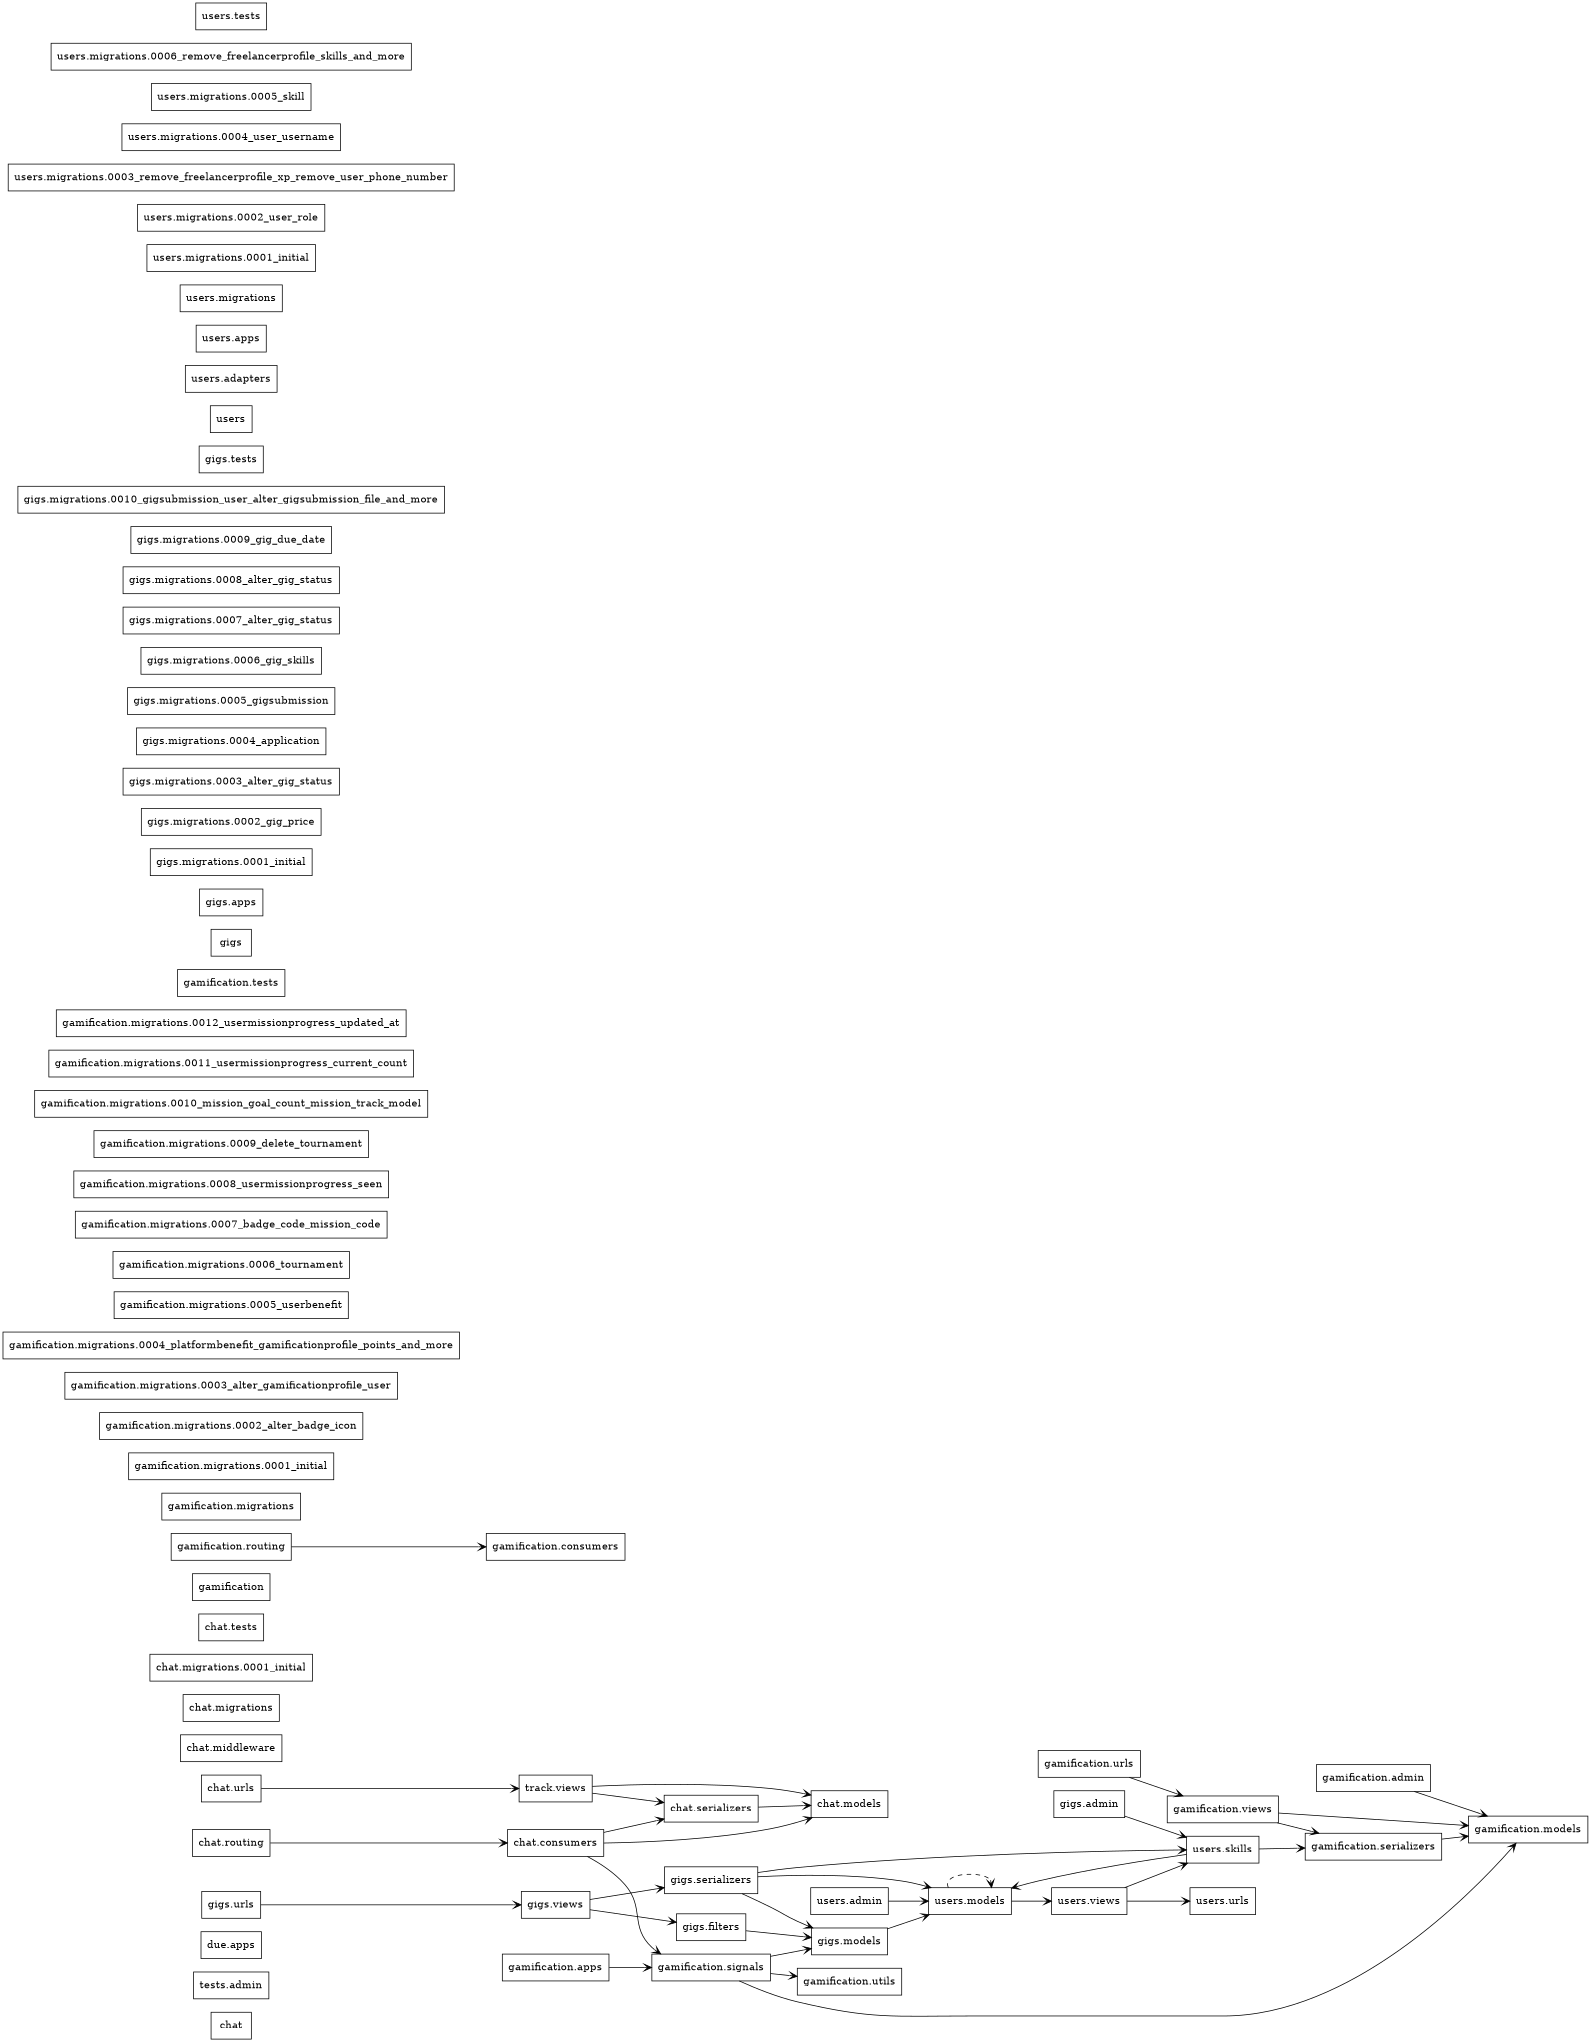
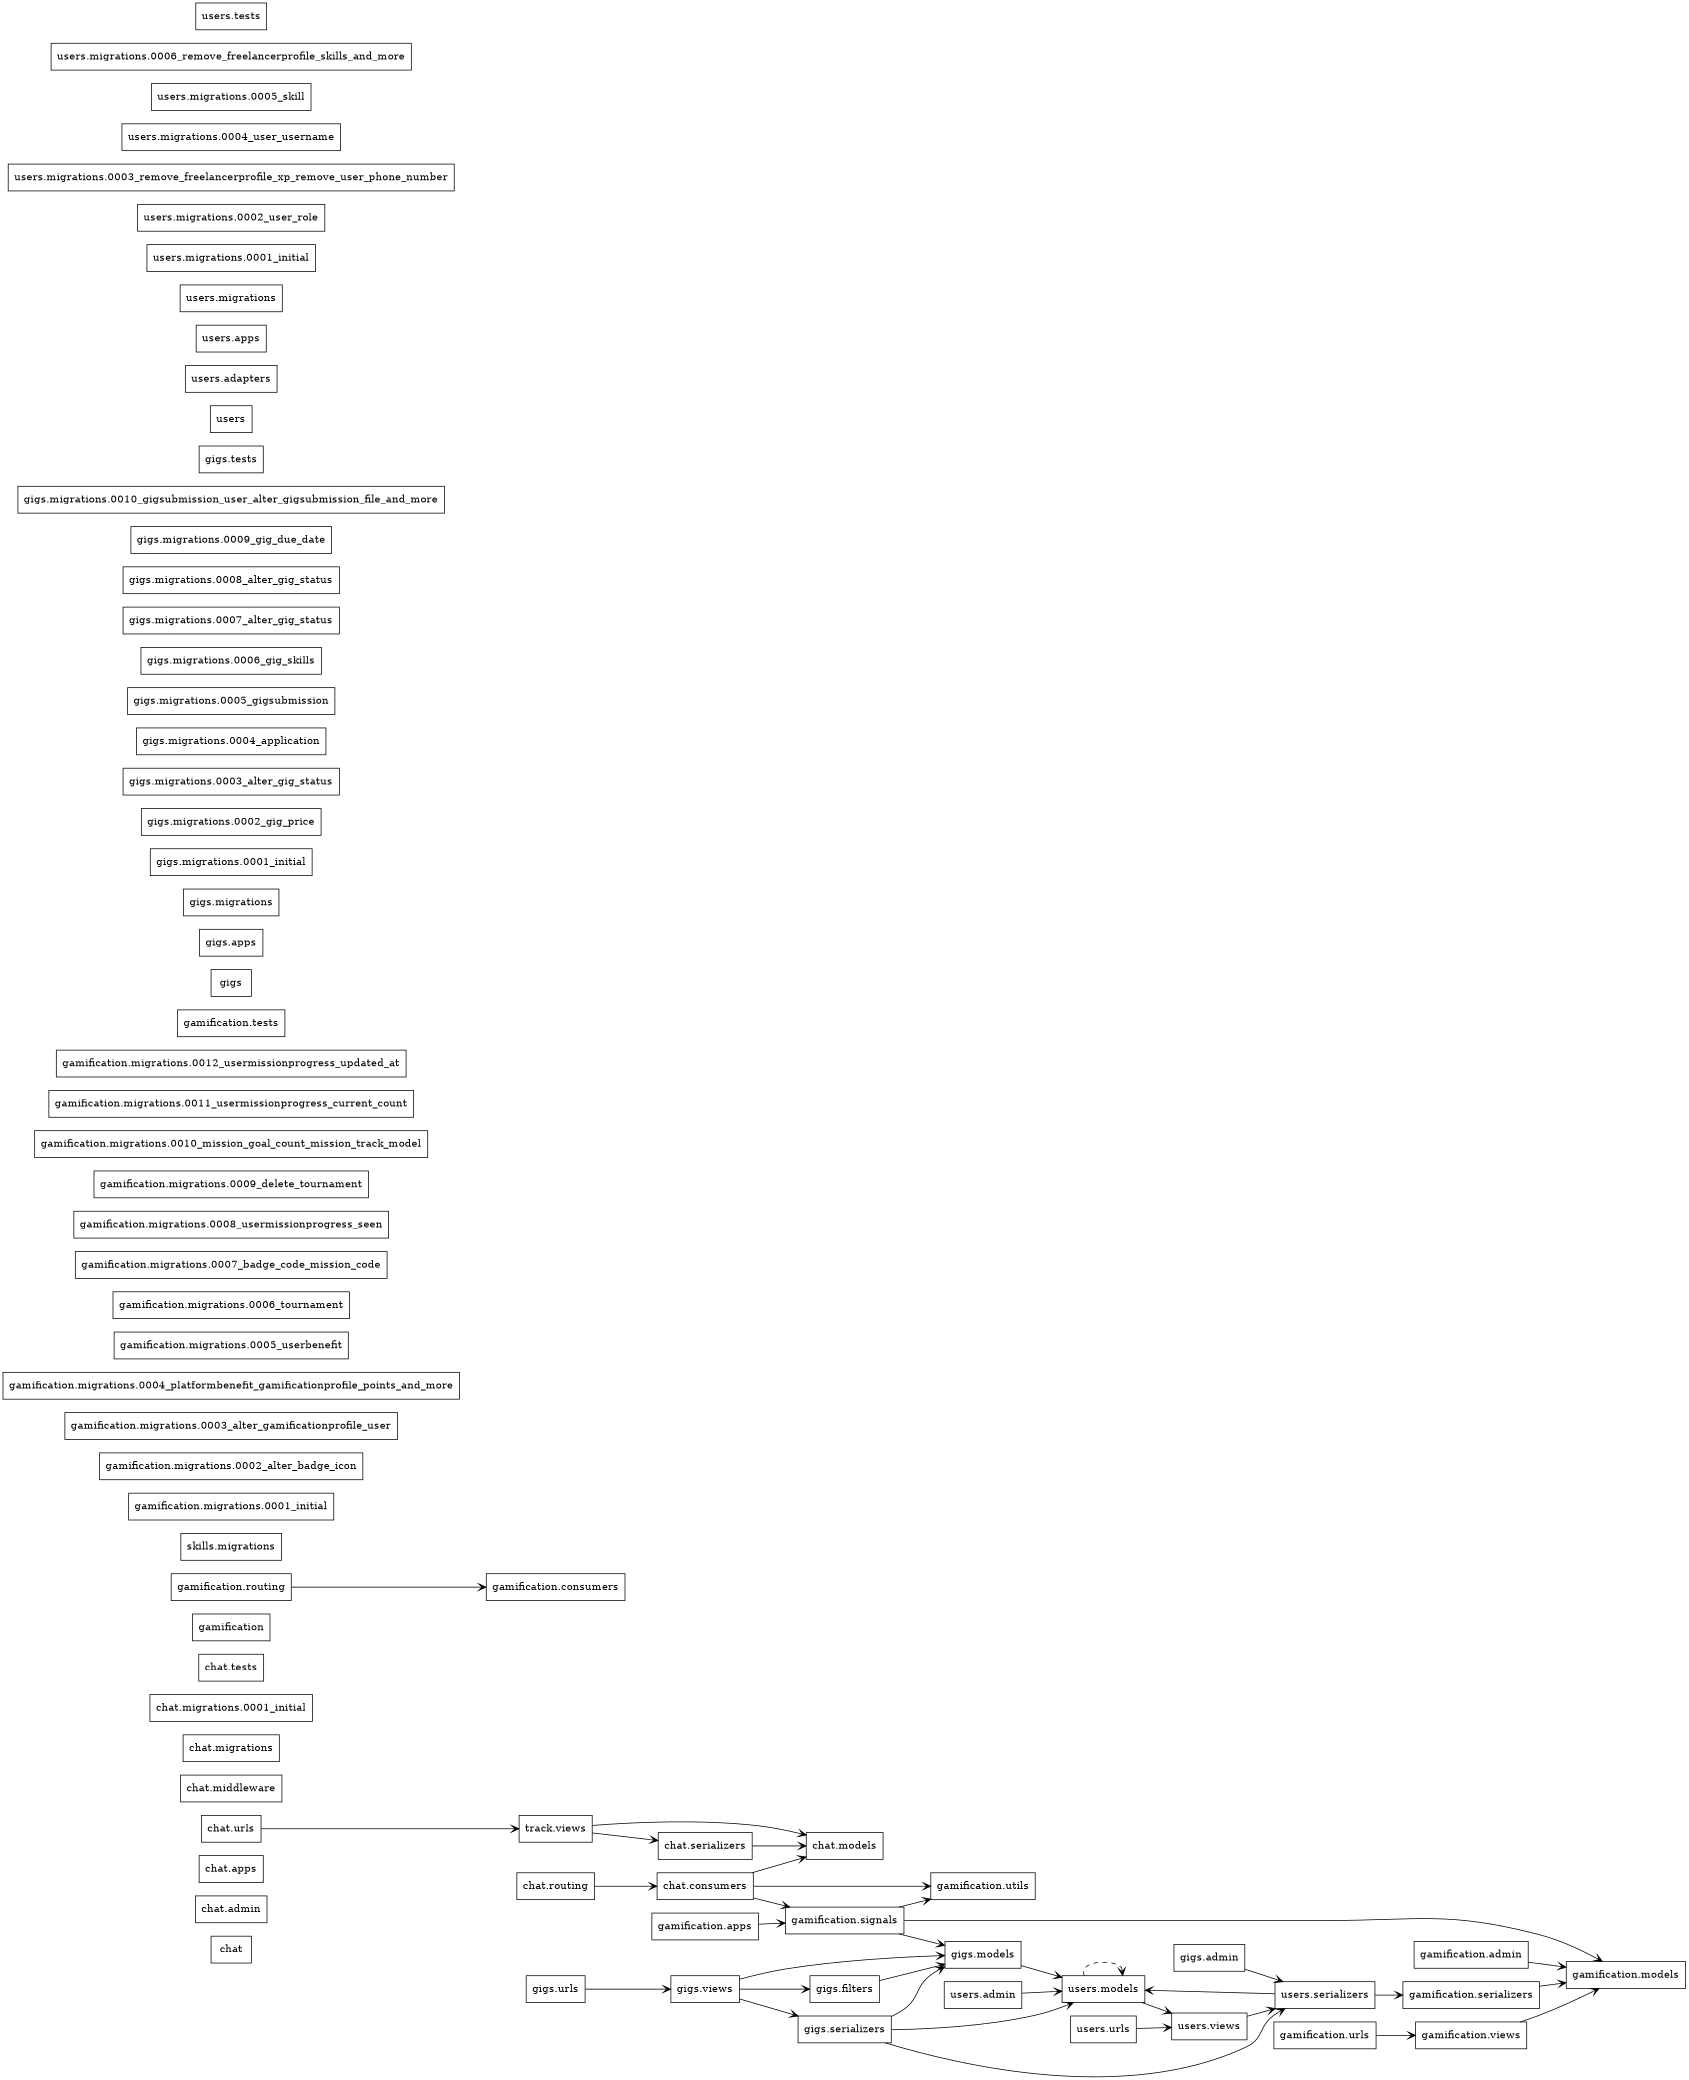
node "gigs.migrations": added
node "gamification.migrations": label "gamification.migrations" -> "skills.migrations"
edge "chat.consumers" -> "chat.serializers": now "chat.consumers" -> "gamification.utils"
edge "gamification.views" -> "gamification.serializers": removed
node "users.skills": label "users.skills" -> "users.serializers"
edge "users.views" -> "users.urls": reversed
node "due.apps": label "due.apps" -> "chat.apps"
edge "gigs.views" -> "gigs.models": added
node "tests.admin": label "tests.admin" -> "chat.admin"
